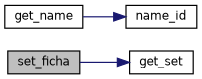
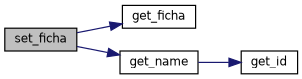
node "name_id": label "name_id" -> "get_id"
edge "set_ficha" -> "get_name": added
node "get_set": label "get_set" -> "get_ficha"
